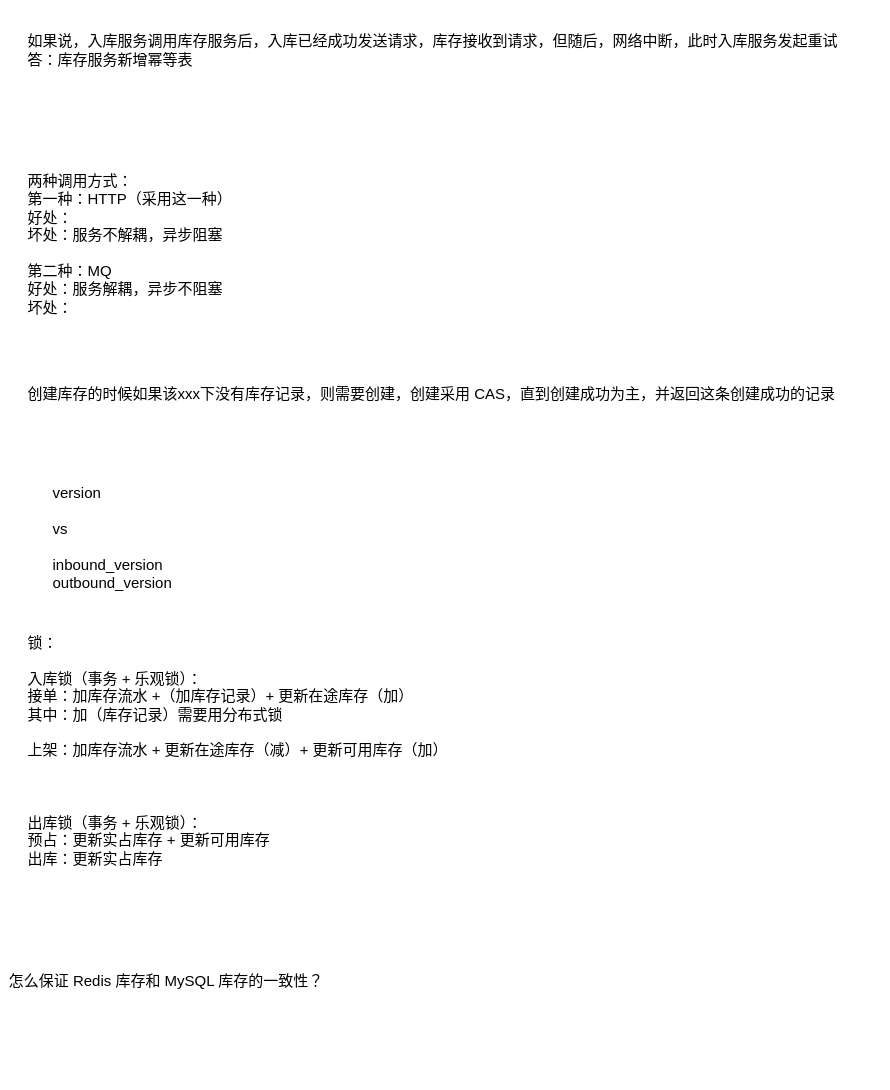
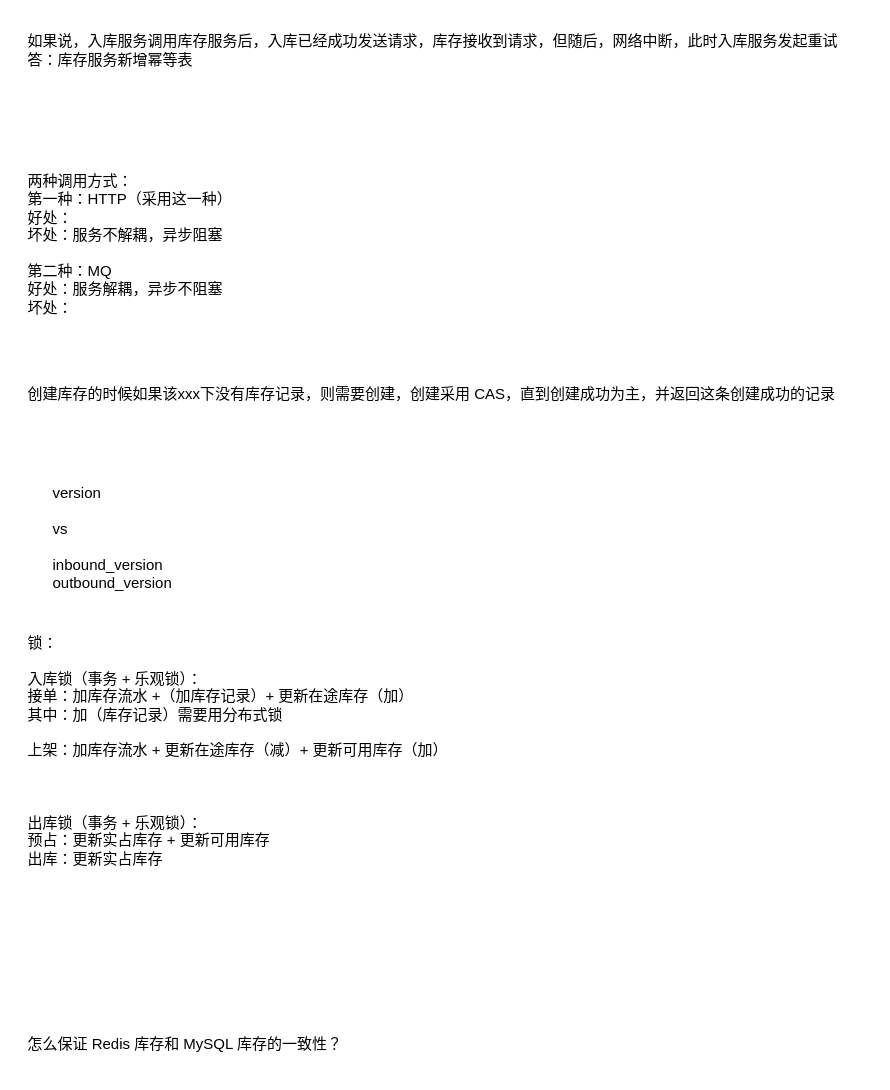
node "怎么保证 Redis 库存和 MySQL 库存的一致性？": moved (182, 982) -> (201, 1044)
